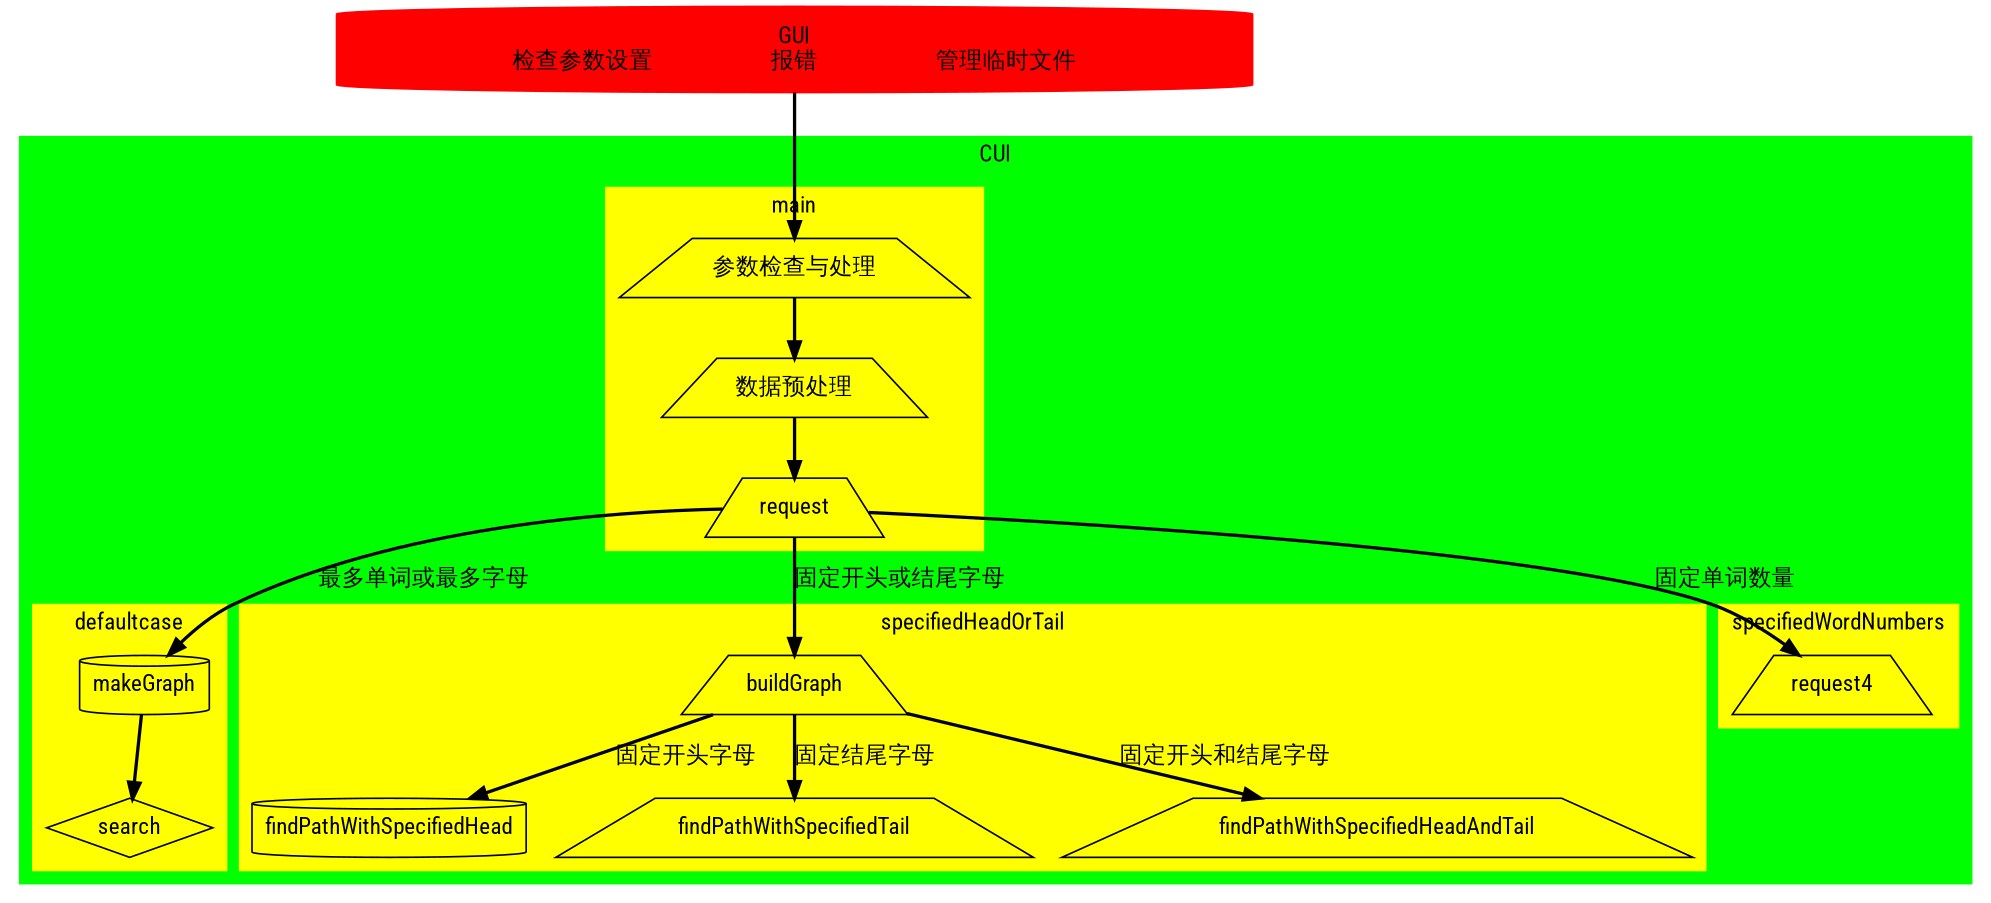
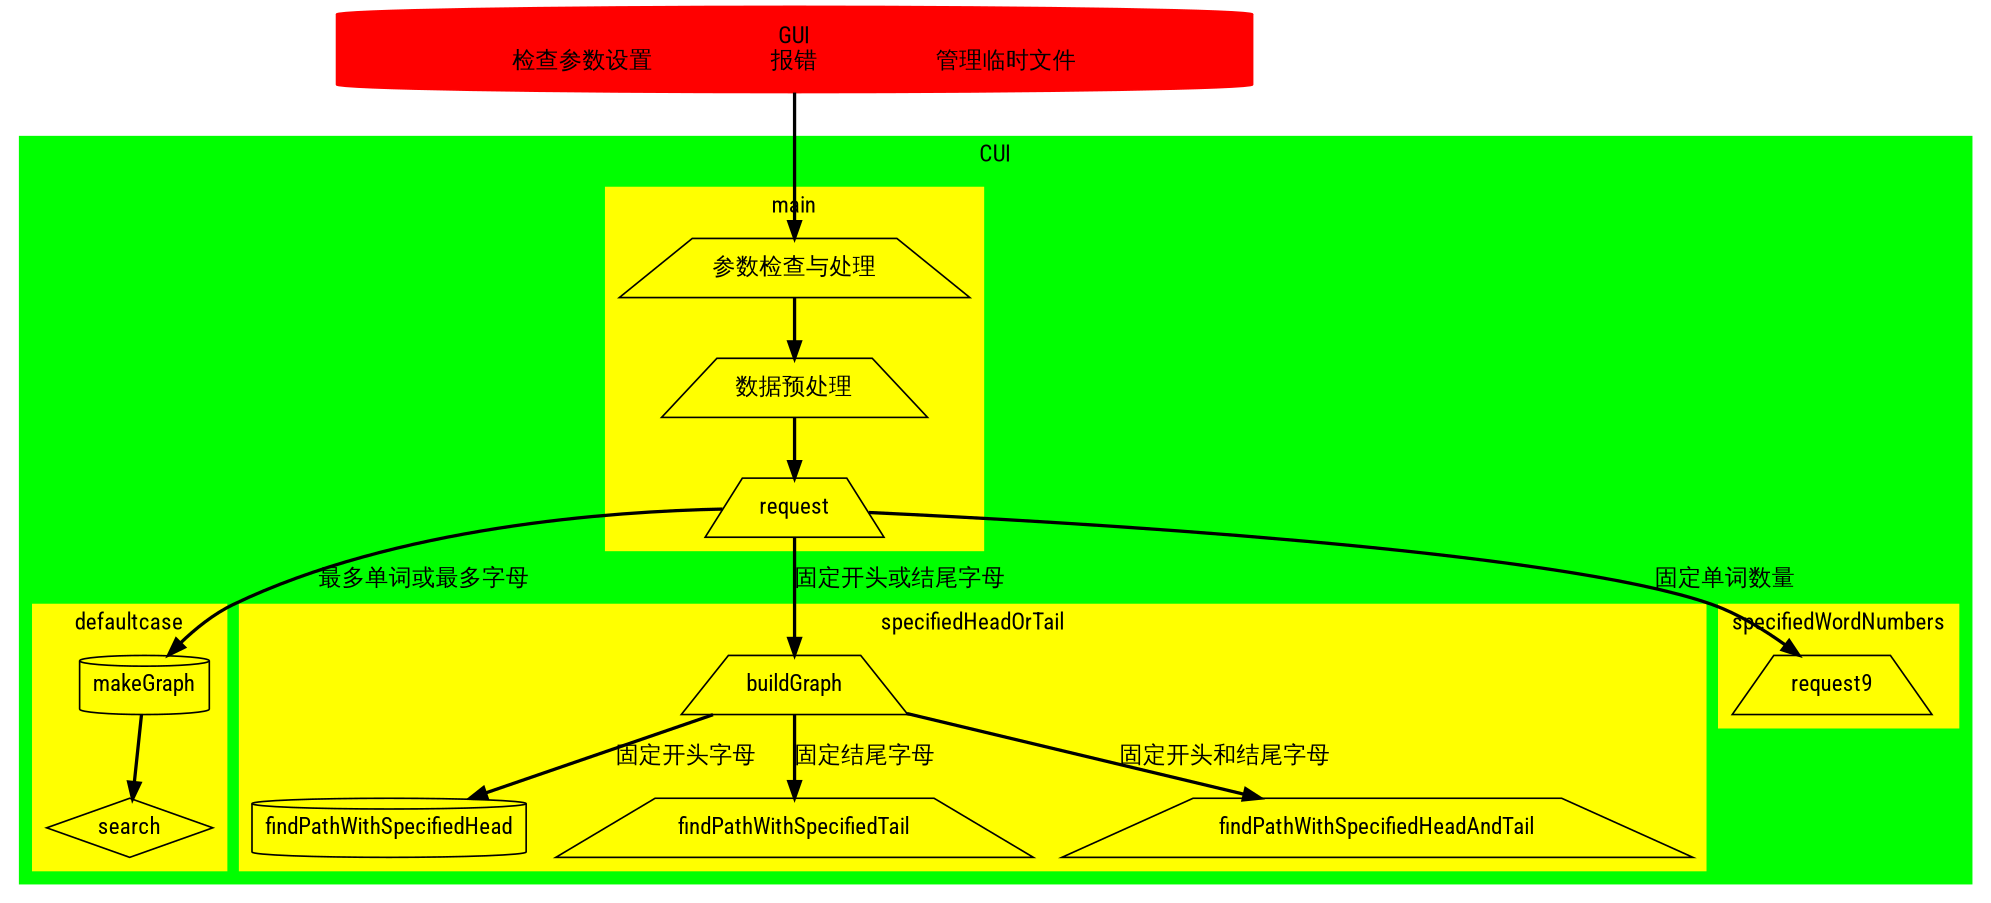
node "request4": label "request4" -> "request9"
